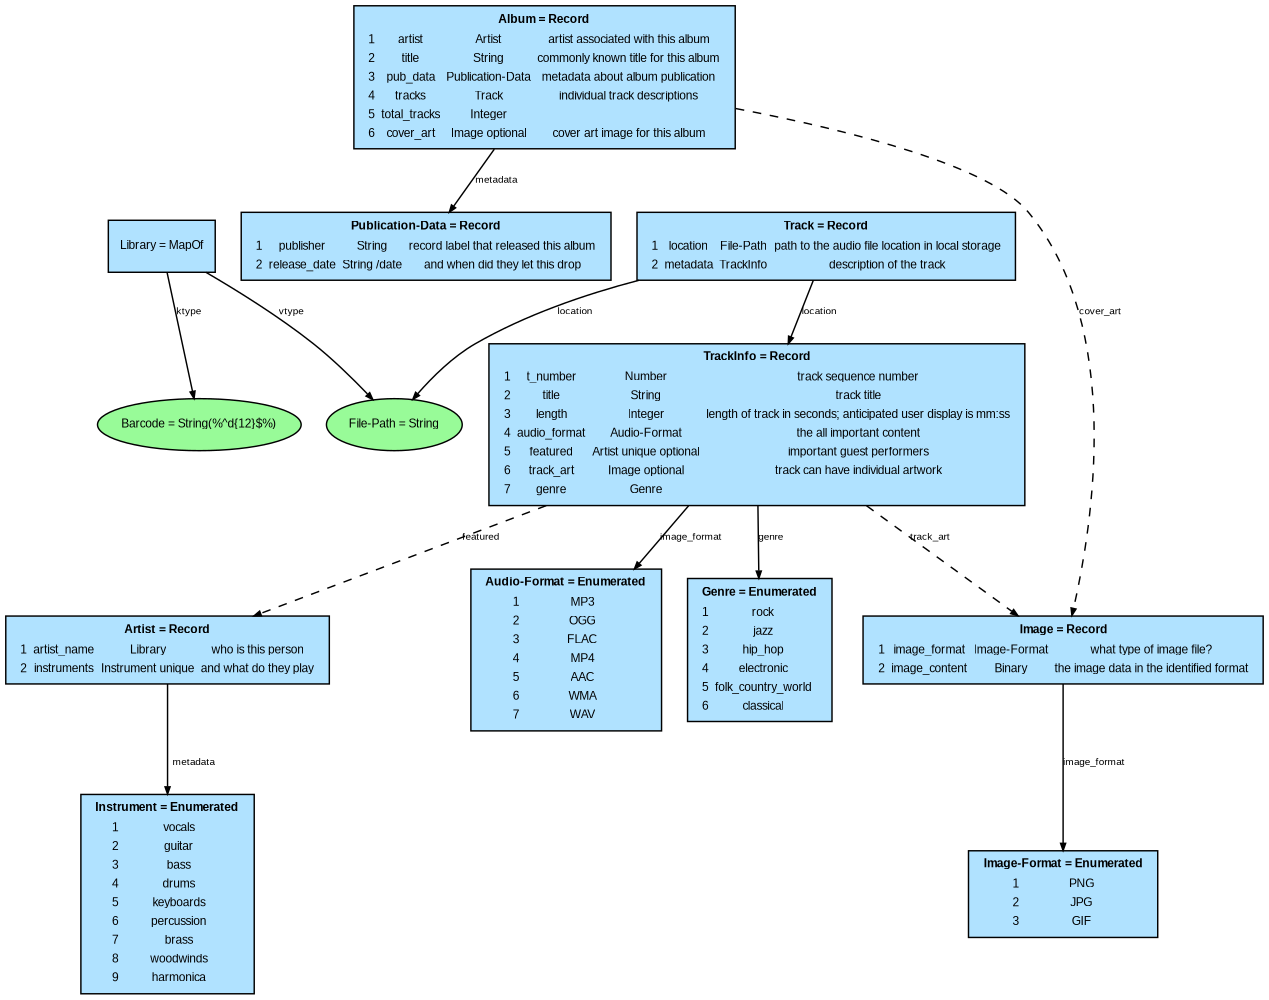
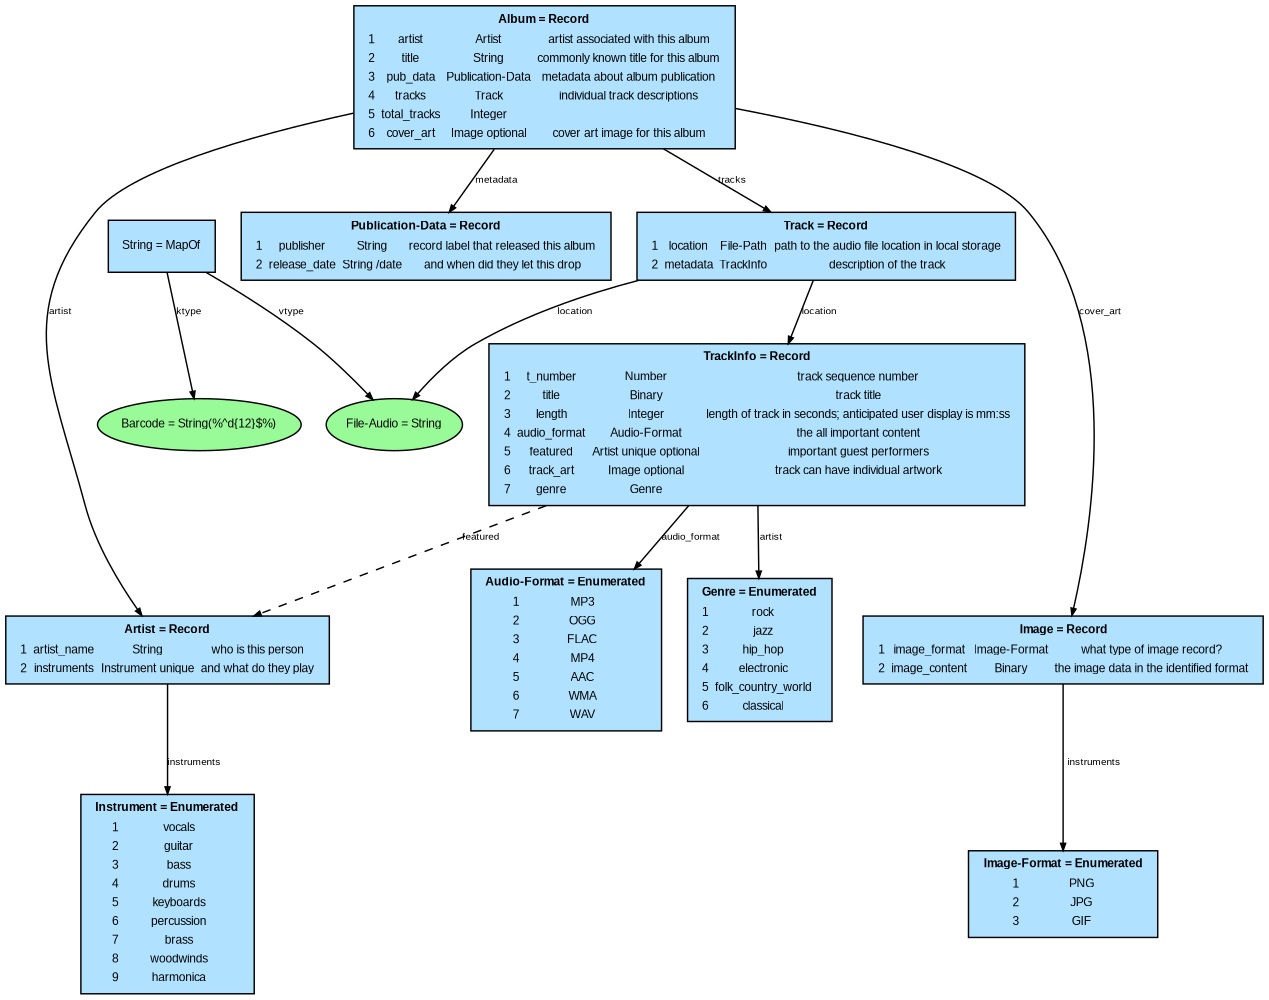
edge "Album = Record" -> "Track = Record": added, label "tracks"
node "Library = MapOf": label "Library = MapOf" -> "String = MapOf"
edge "Album = Record" -> "Image = Record": style dashed -> solid
edge "Album = Record" -> "Artist = Record": added, label "artist"
node "TrackInfo = Record": text "String" -> "Binary"
node "File-Path = String": label "File-Path = String" -> "File-Audio = String"
edge "TrackInfo = Record" -> "Audio-Format = Enumerated": label "image_format" -> "audio_format"
edge "TrackInfo = Record" -> "Genre = Enumerated": label "genre" -> "artist"
edge "TrackInfo = Record" -> "Image = Record": removed, label "track_art"
node "Artist = Record": text "Library" -> "String"
node "Image = Record": text "what type of image file?" -> "what type of image record?"
edge "Artist = Record" -> "Instrument = Enumerated": label "metadata" -> "instruments"
edge "Image = Record" -> "Image-Format = Enumerated": label "image_format" -> "instruments"
